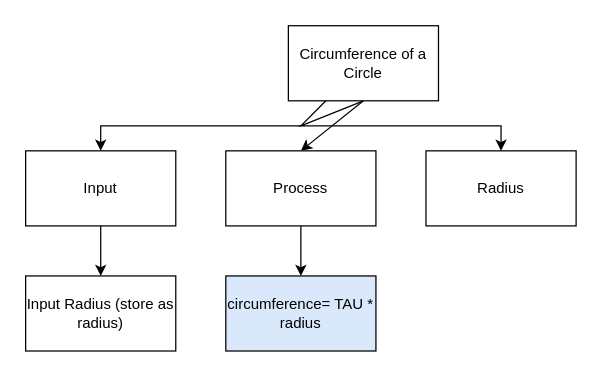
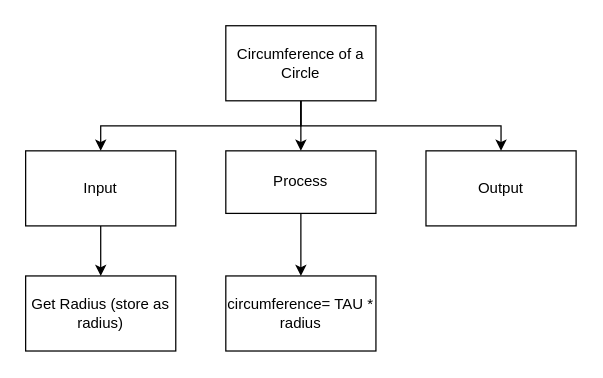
node "Circumference of a Circle": moved (363, 63) -> (301, 63)
node "Process": size 150x75 -> 150x63
node "Radius": label "Radius" -> "Output"
node "Input Radius (store as radius)": label "Input Radius (store as radius)" -> "Get Radius (store as radius)"
node "circumference= TAU * radius": fillcolor #dae8fc -> #ffffff
